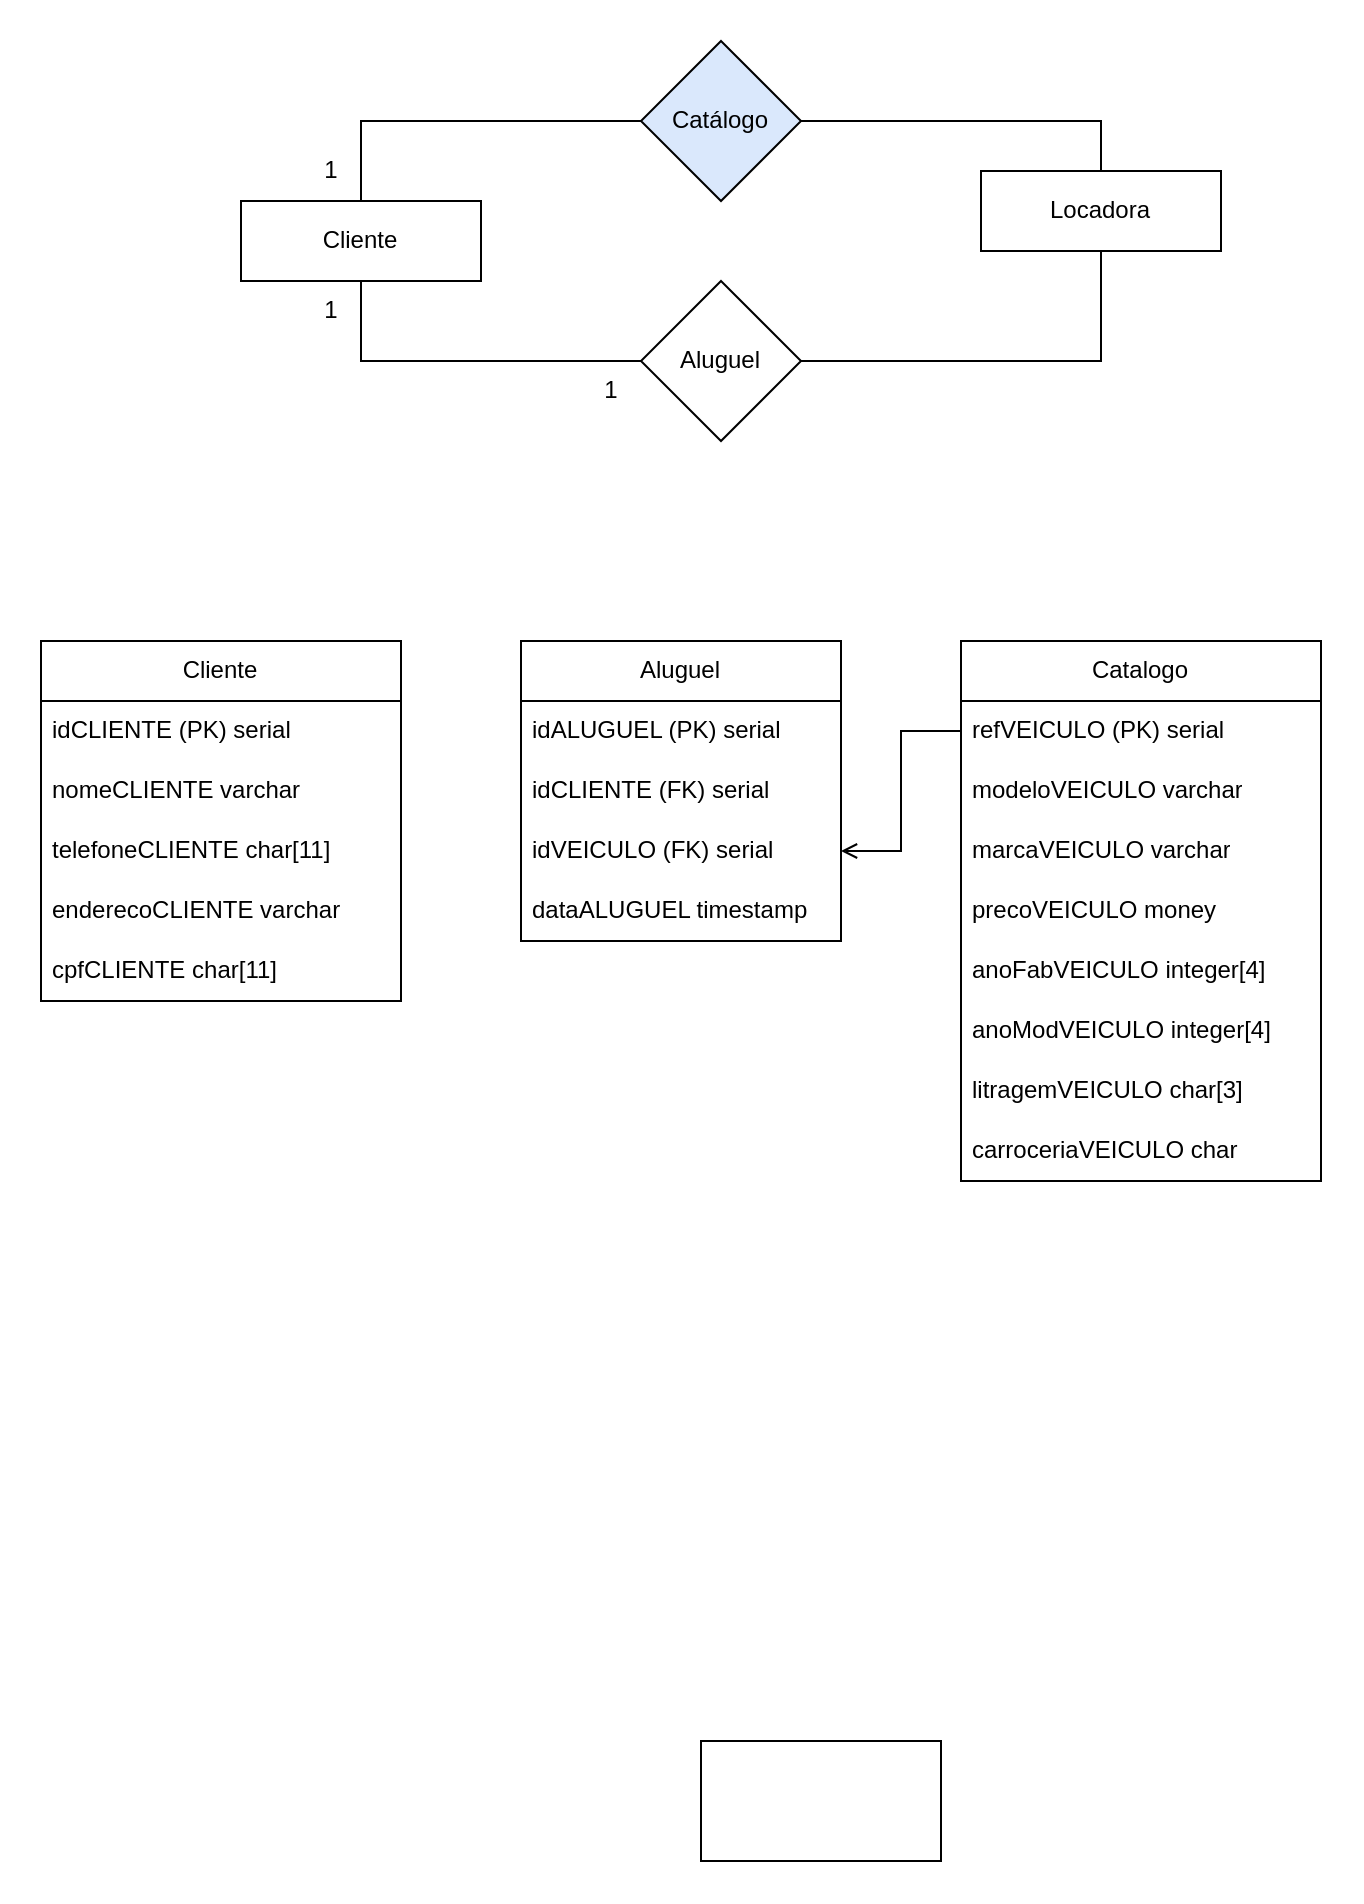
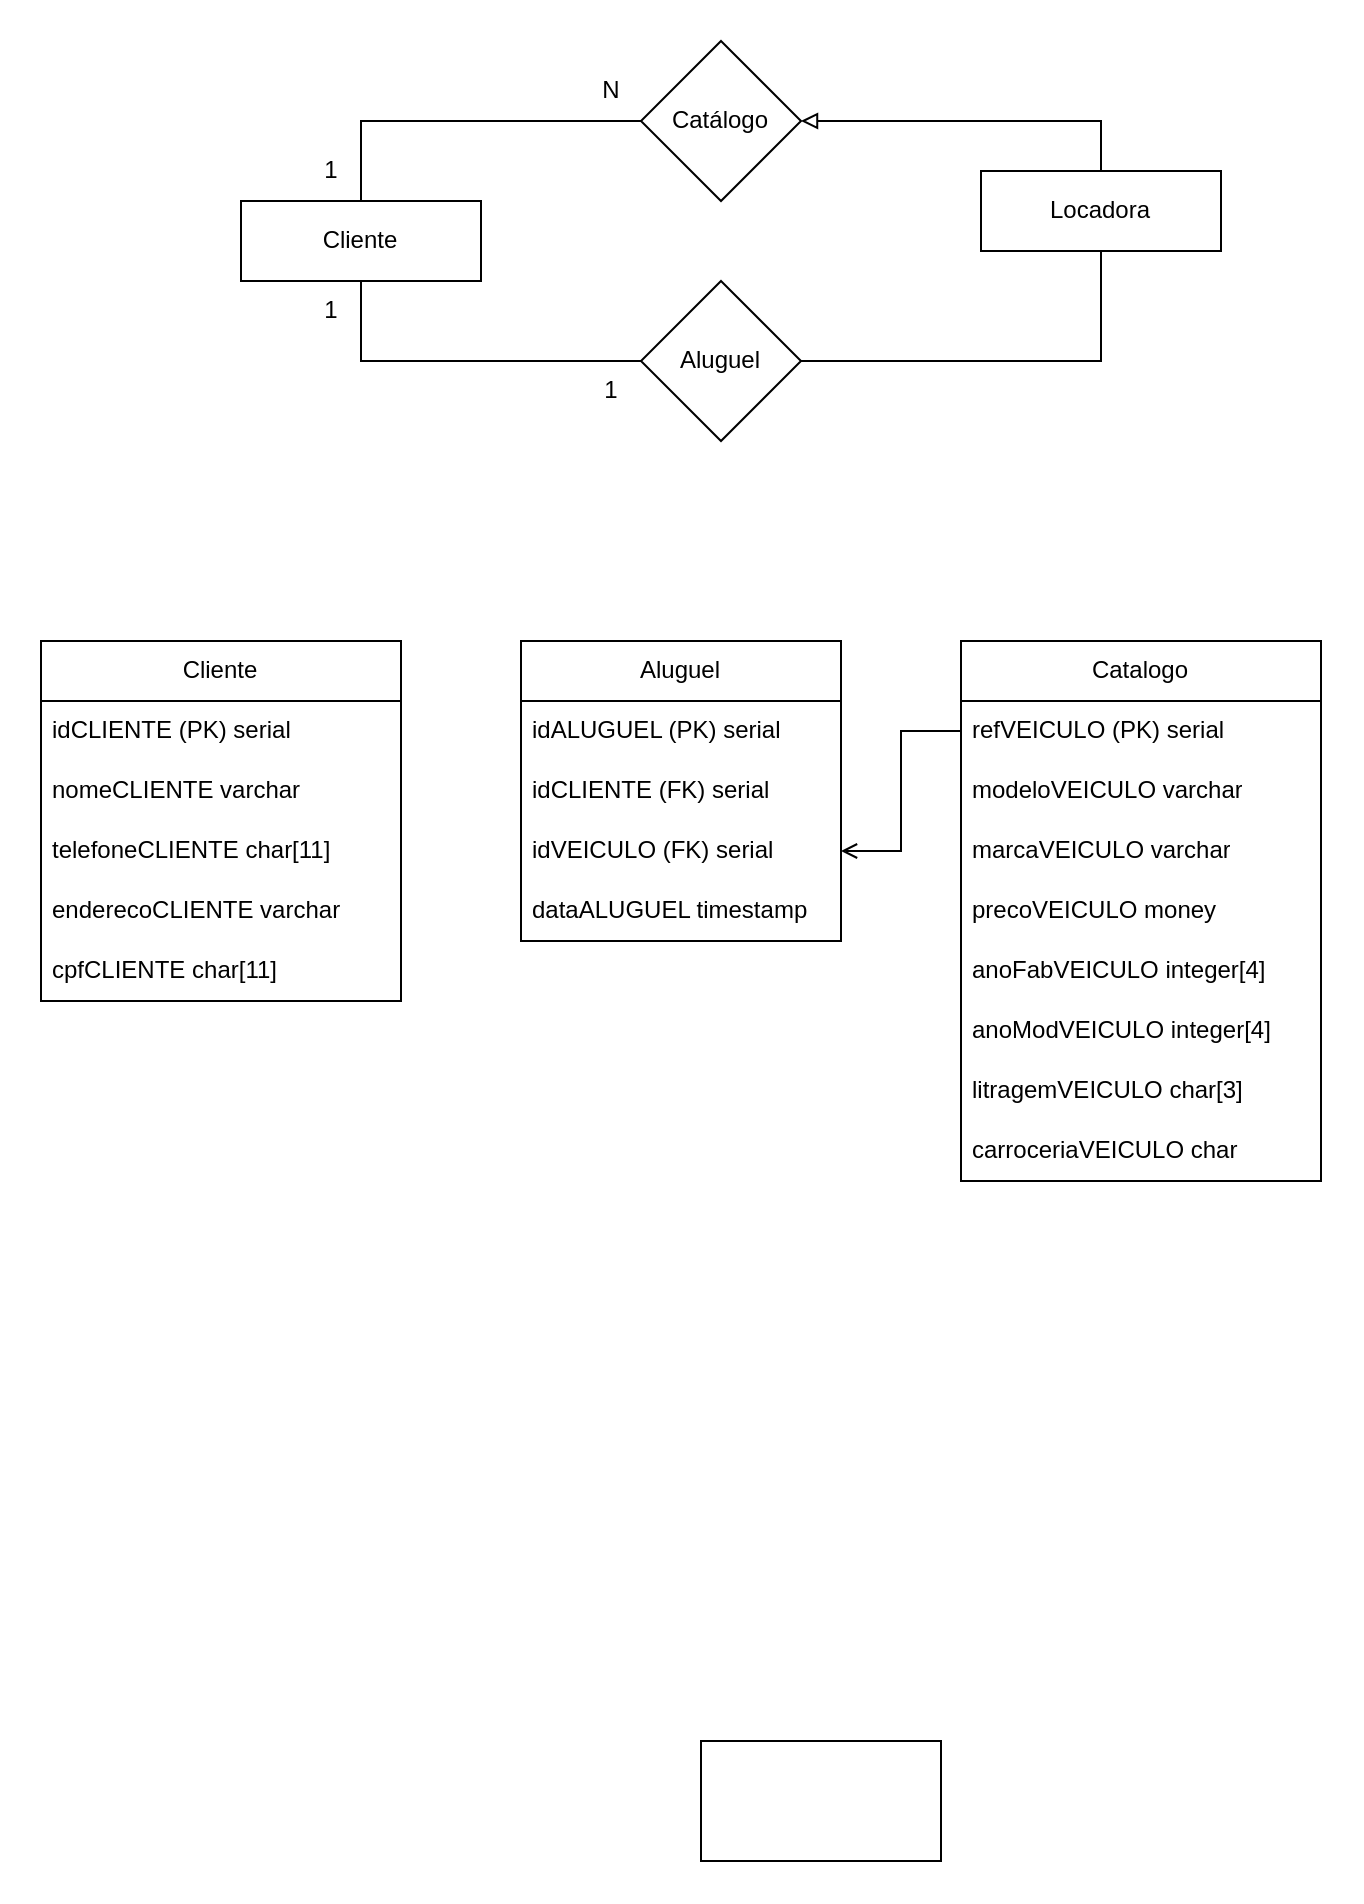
node "N": added
node "Catálogo": fillcolor #dae8fc -> #ffffff
edge "Catálogo" -- "Locadora": arrowhead none -> block
